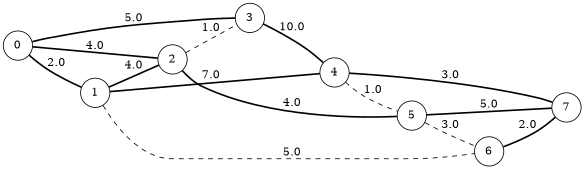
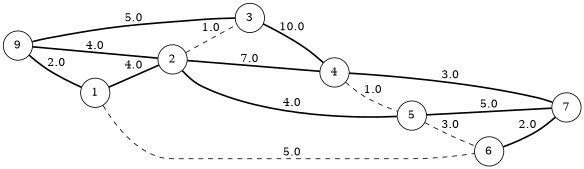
node "0": label "0" -> "9"
edge "4" -- "1": now "4" -- "2"
